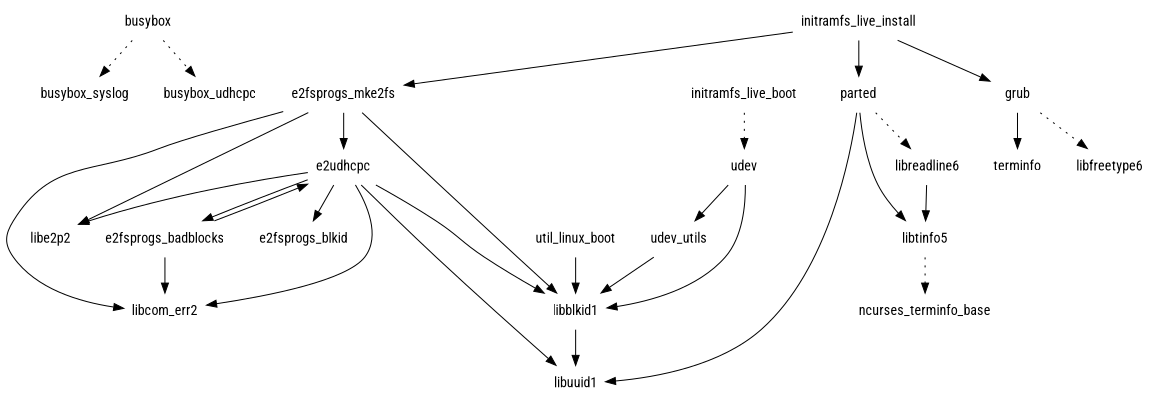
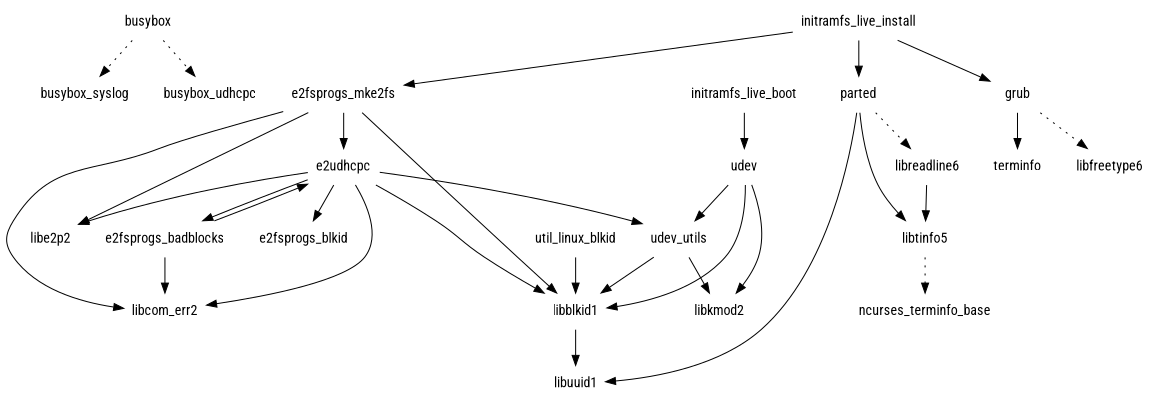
edge "initramfs_live_boot" -> "udev": style dotted -> solid
node "util_linux_boot": label "util_linux_boot" -> "util_linux_blkid"
edge "e2udhcpc" -> "libuuid1": now "e2udhcpc" -> "udev_utils"
node "libkmod2": added
